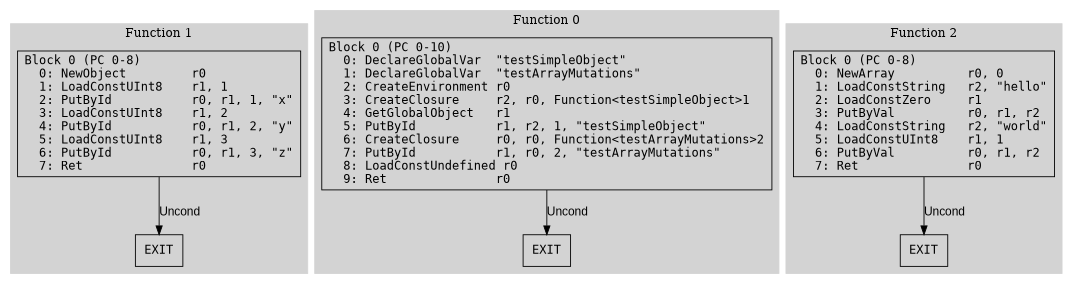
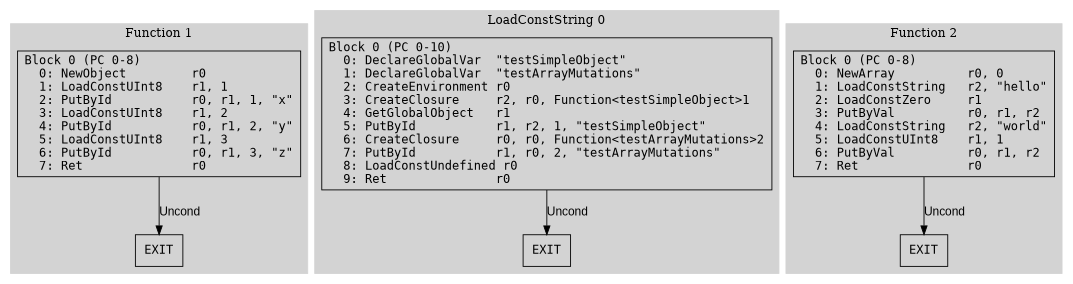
cluster "Function 0": label "Function 0" -> "LoadConstString 0"
